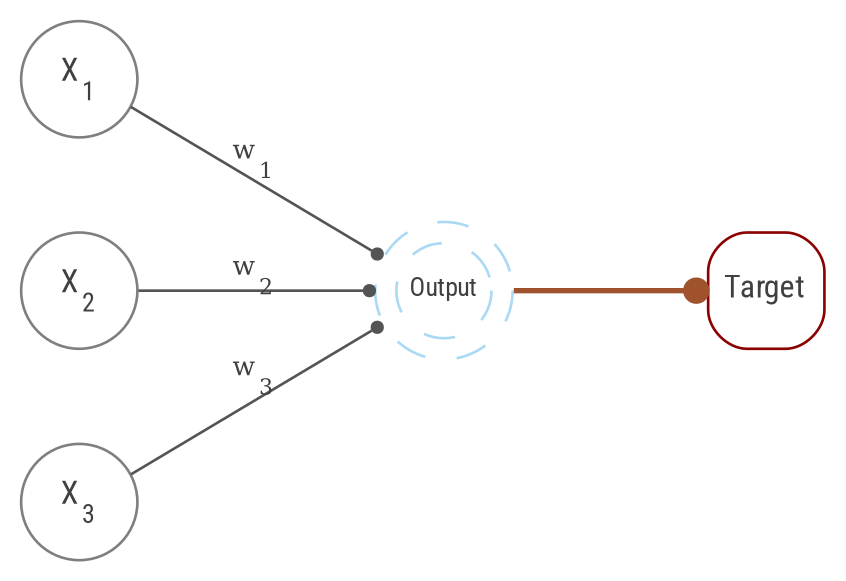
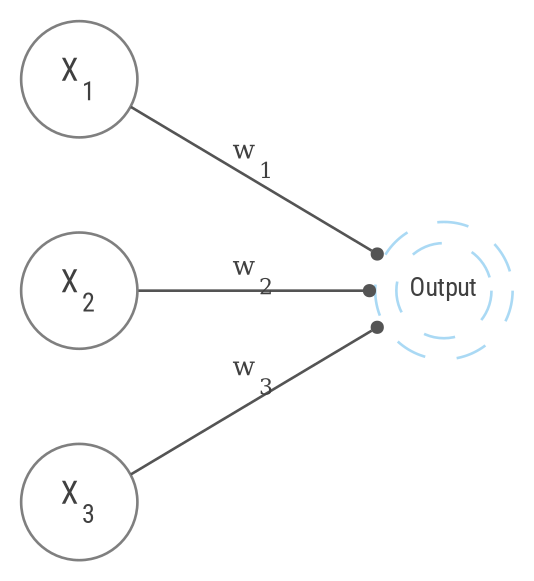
node "Target": removed
